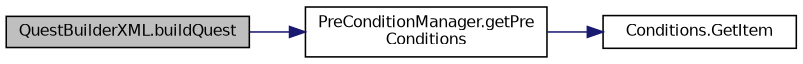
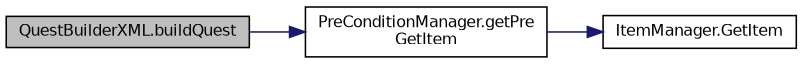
node "PreConditionManager.getPre Conditions": label "PreConditionManager.getPre Conditions" -> "PreConditionManager.getPre GetItem"
node "Conditions.GetItem": label "Conditions.GetItem" -> "ItemManager.GetItem"
